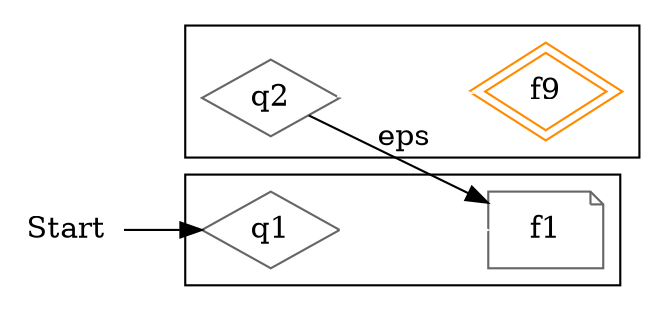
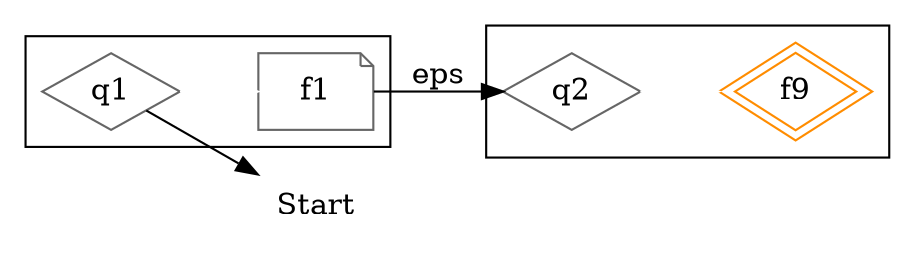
edge "q2" -> "f1": reversed
edge "Start" -> "q1": reversed
